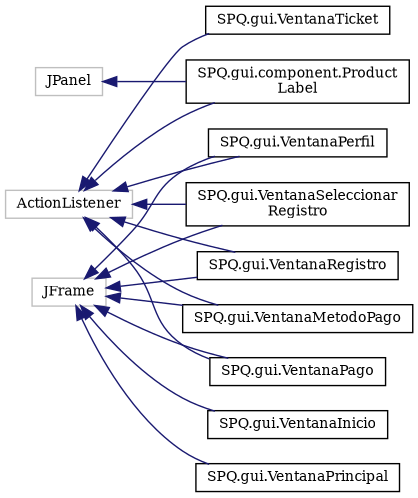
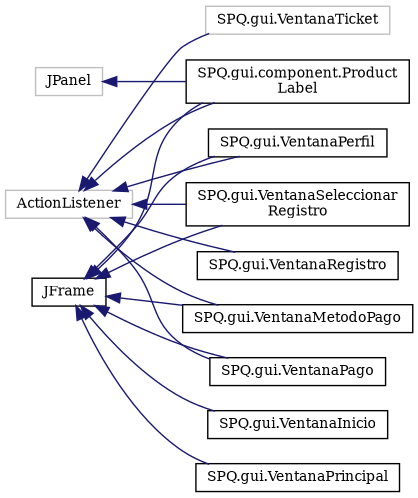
node "SPQ.gui.VentanaTicket": color black -> grey75
edge "SPQ.gui.VentanaRegistro" -> "JFrame": now "SPQ.gui.component.Product Label" -> "JFrame"
node "JFrame": color grey75 -> black
